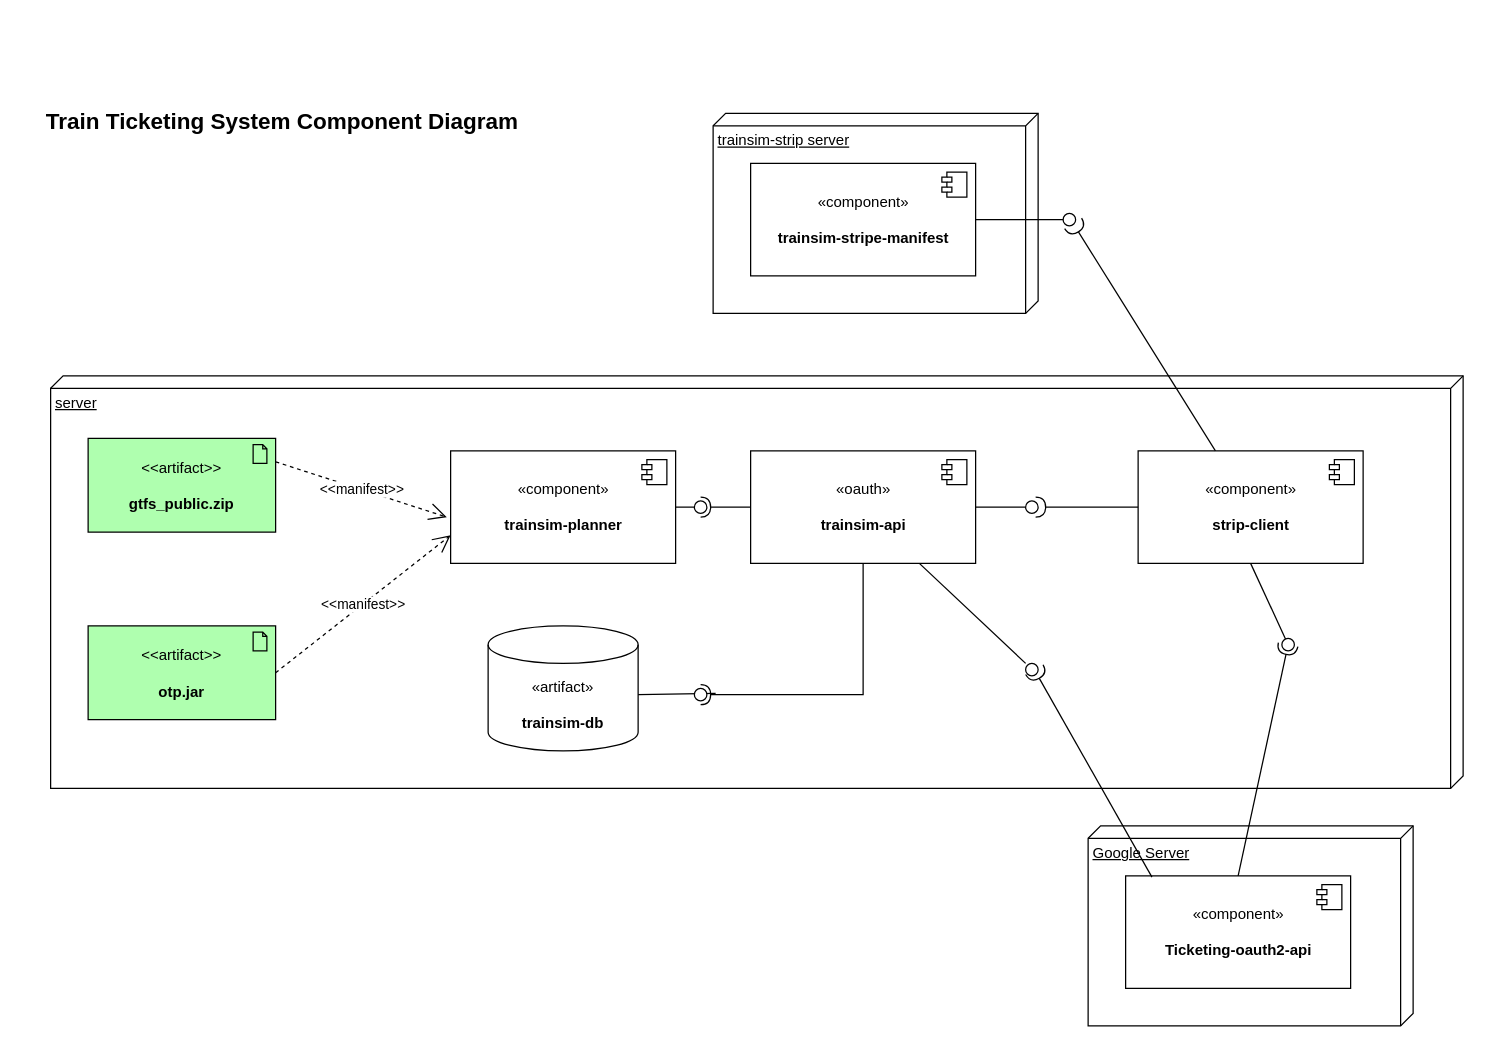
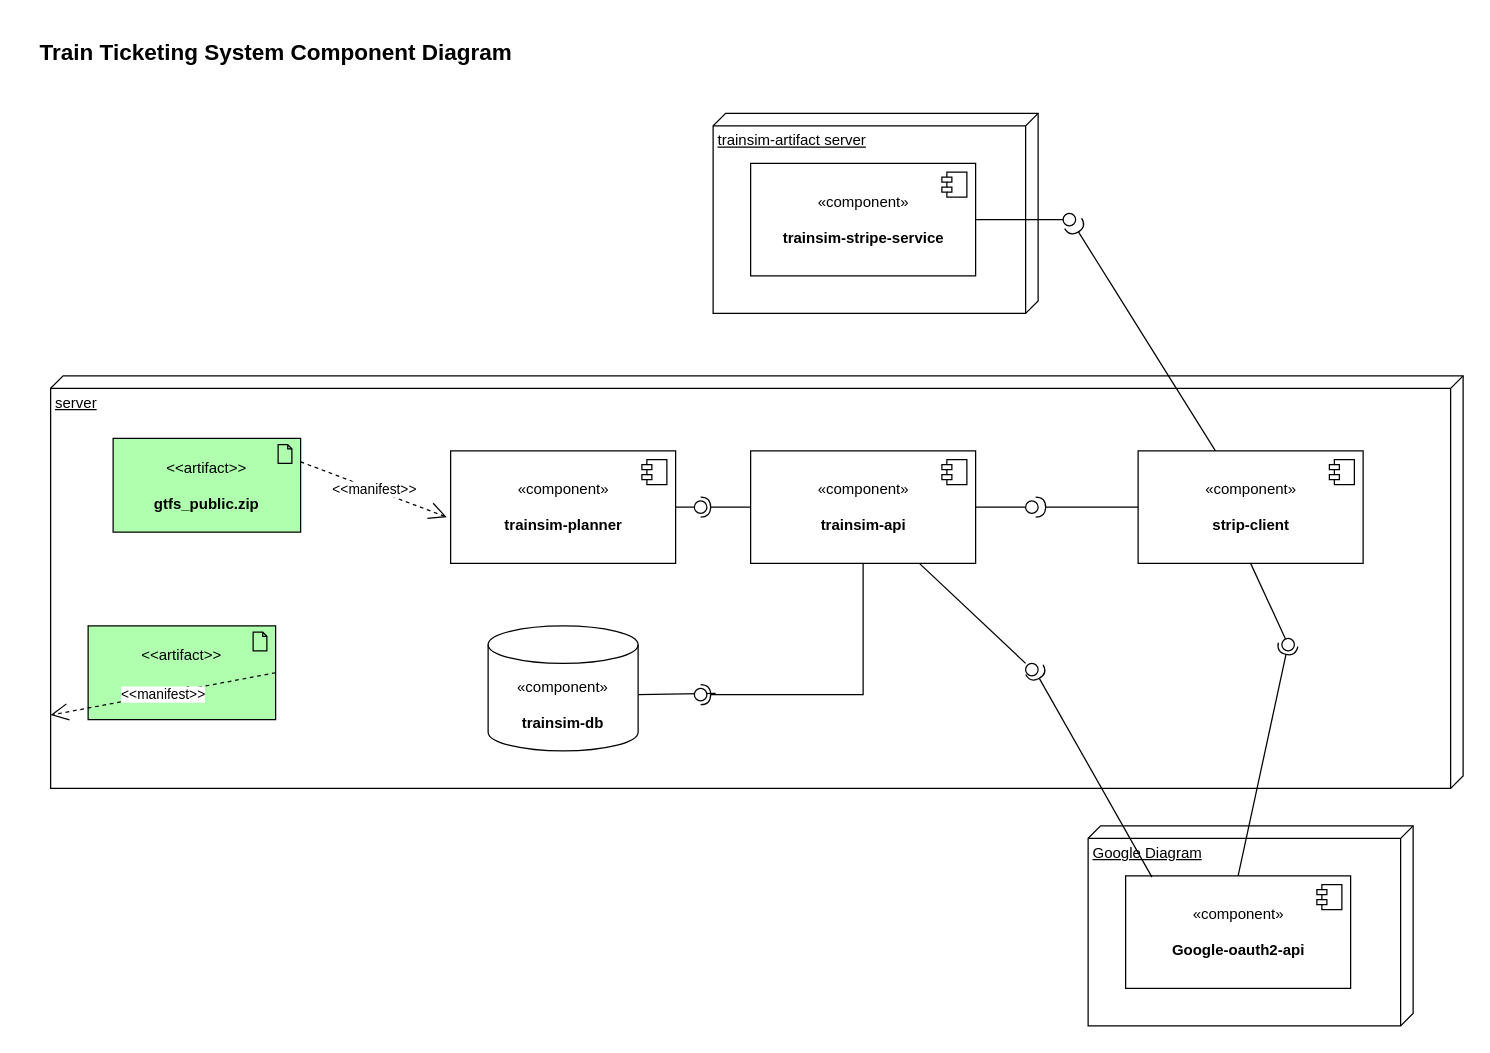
node "Train Ticketing System Component Diagram": moved (282, 119) -> (276, 51)
node "trainsim-strip server": label "trainsim-strip server" -> "trainsim-artifact server"
node "«component» trainsim-stripe-manifest": label "«component» trainsim-stripe-manifest" -> "«component» trainsim-stripe-service"
node "<<artifact>> gtfs_public.zip": moved (182, 485) -> (207, 485)
node "«oauth» trainsim-api": label "«oauth» trainsim-api" -> "«component» trainsim-api"
edge "<<artifact>> otp.jar" -> "«component» trainsim-planner": now "<<artifact>> otp.jar" -> "server"
node "«artifact» trainsim-db": label "«artifact» trainsim-db" -> "«component» trainsim-db"
node "Google Server": label "Google Server" -> "Google Diagram"
node "«component» Ticketing-oauth2-api": label "«component» Ticketing-oauth2-api" -> "«component» Google-oauth2-api"
